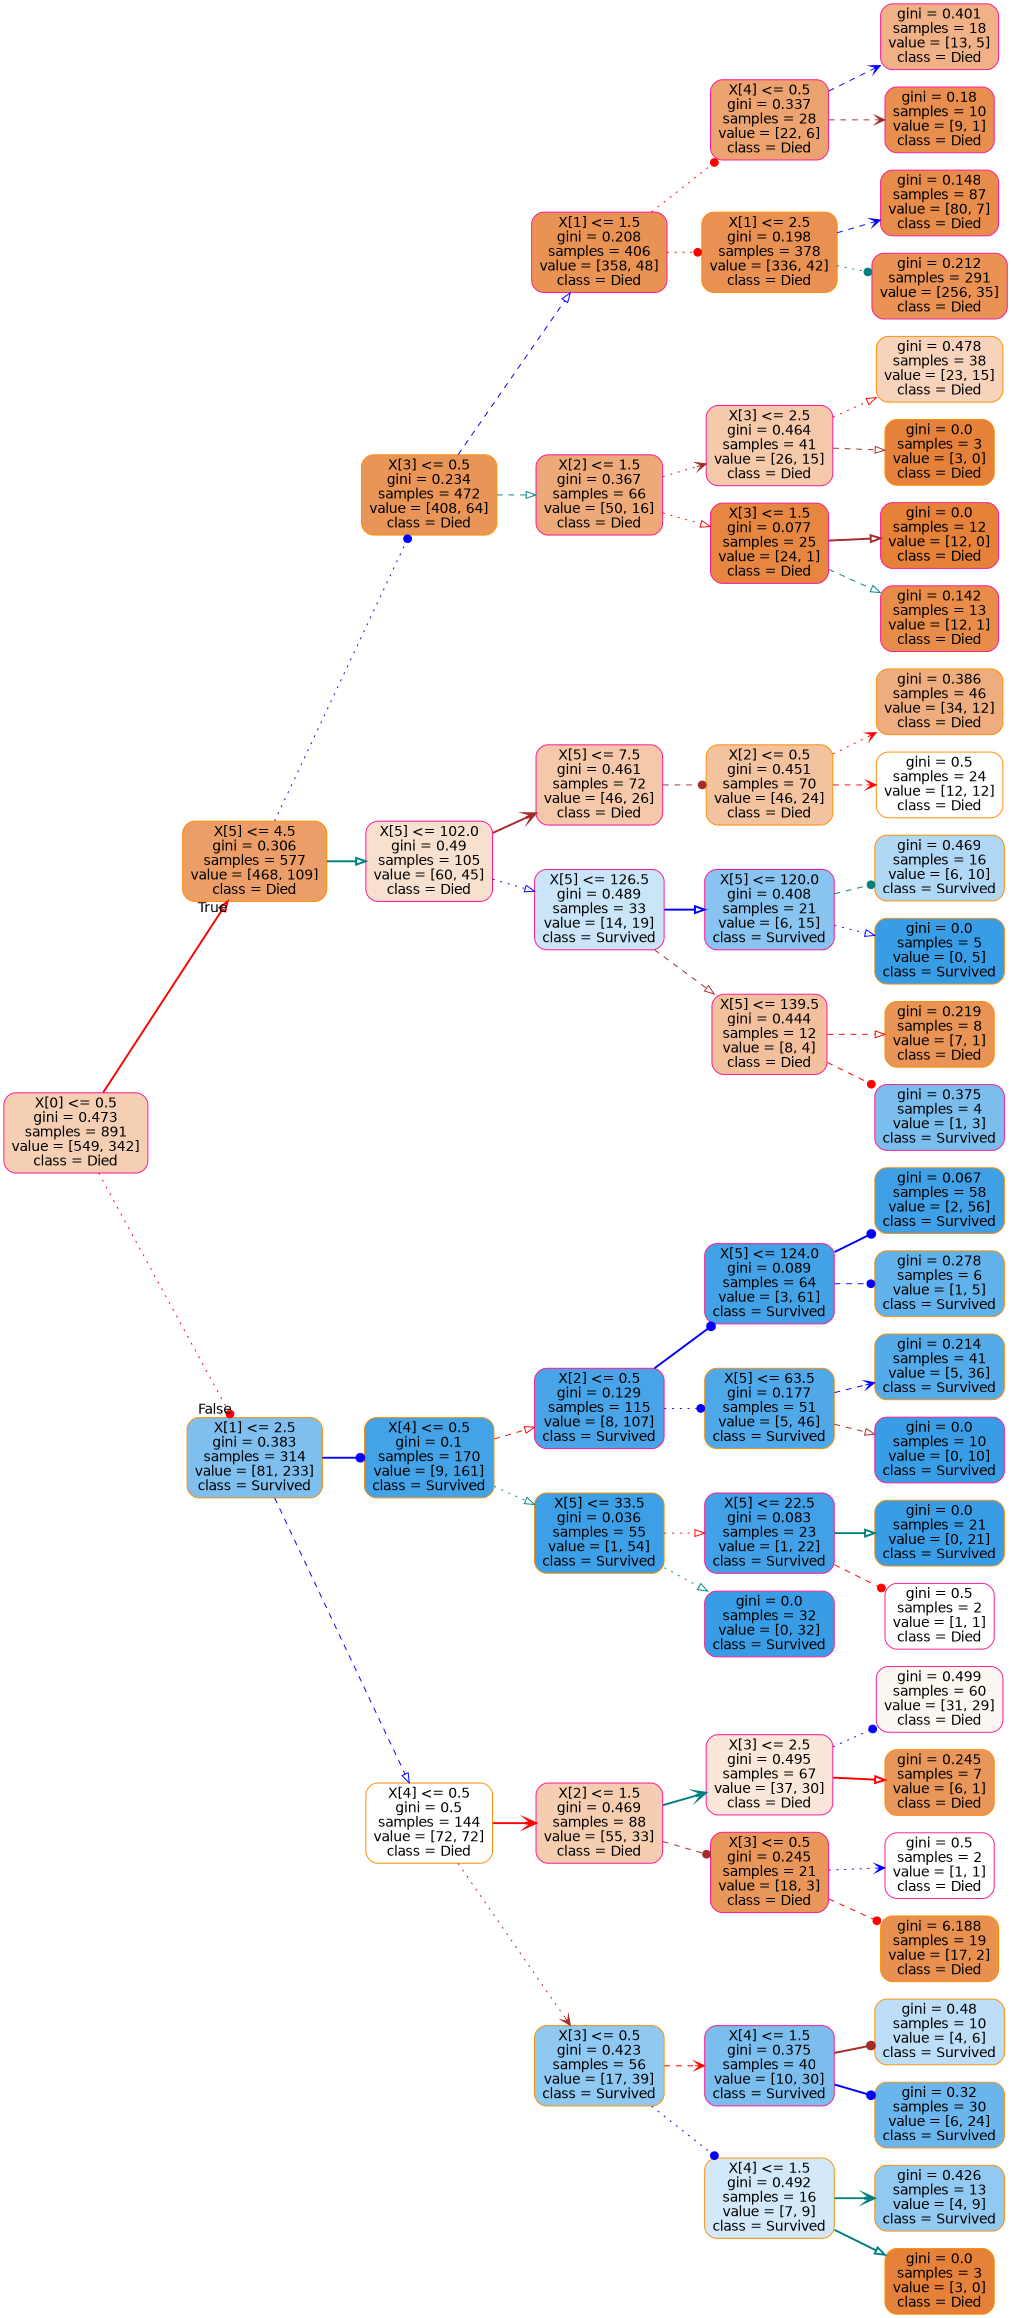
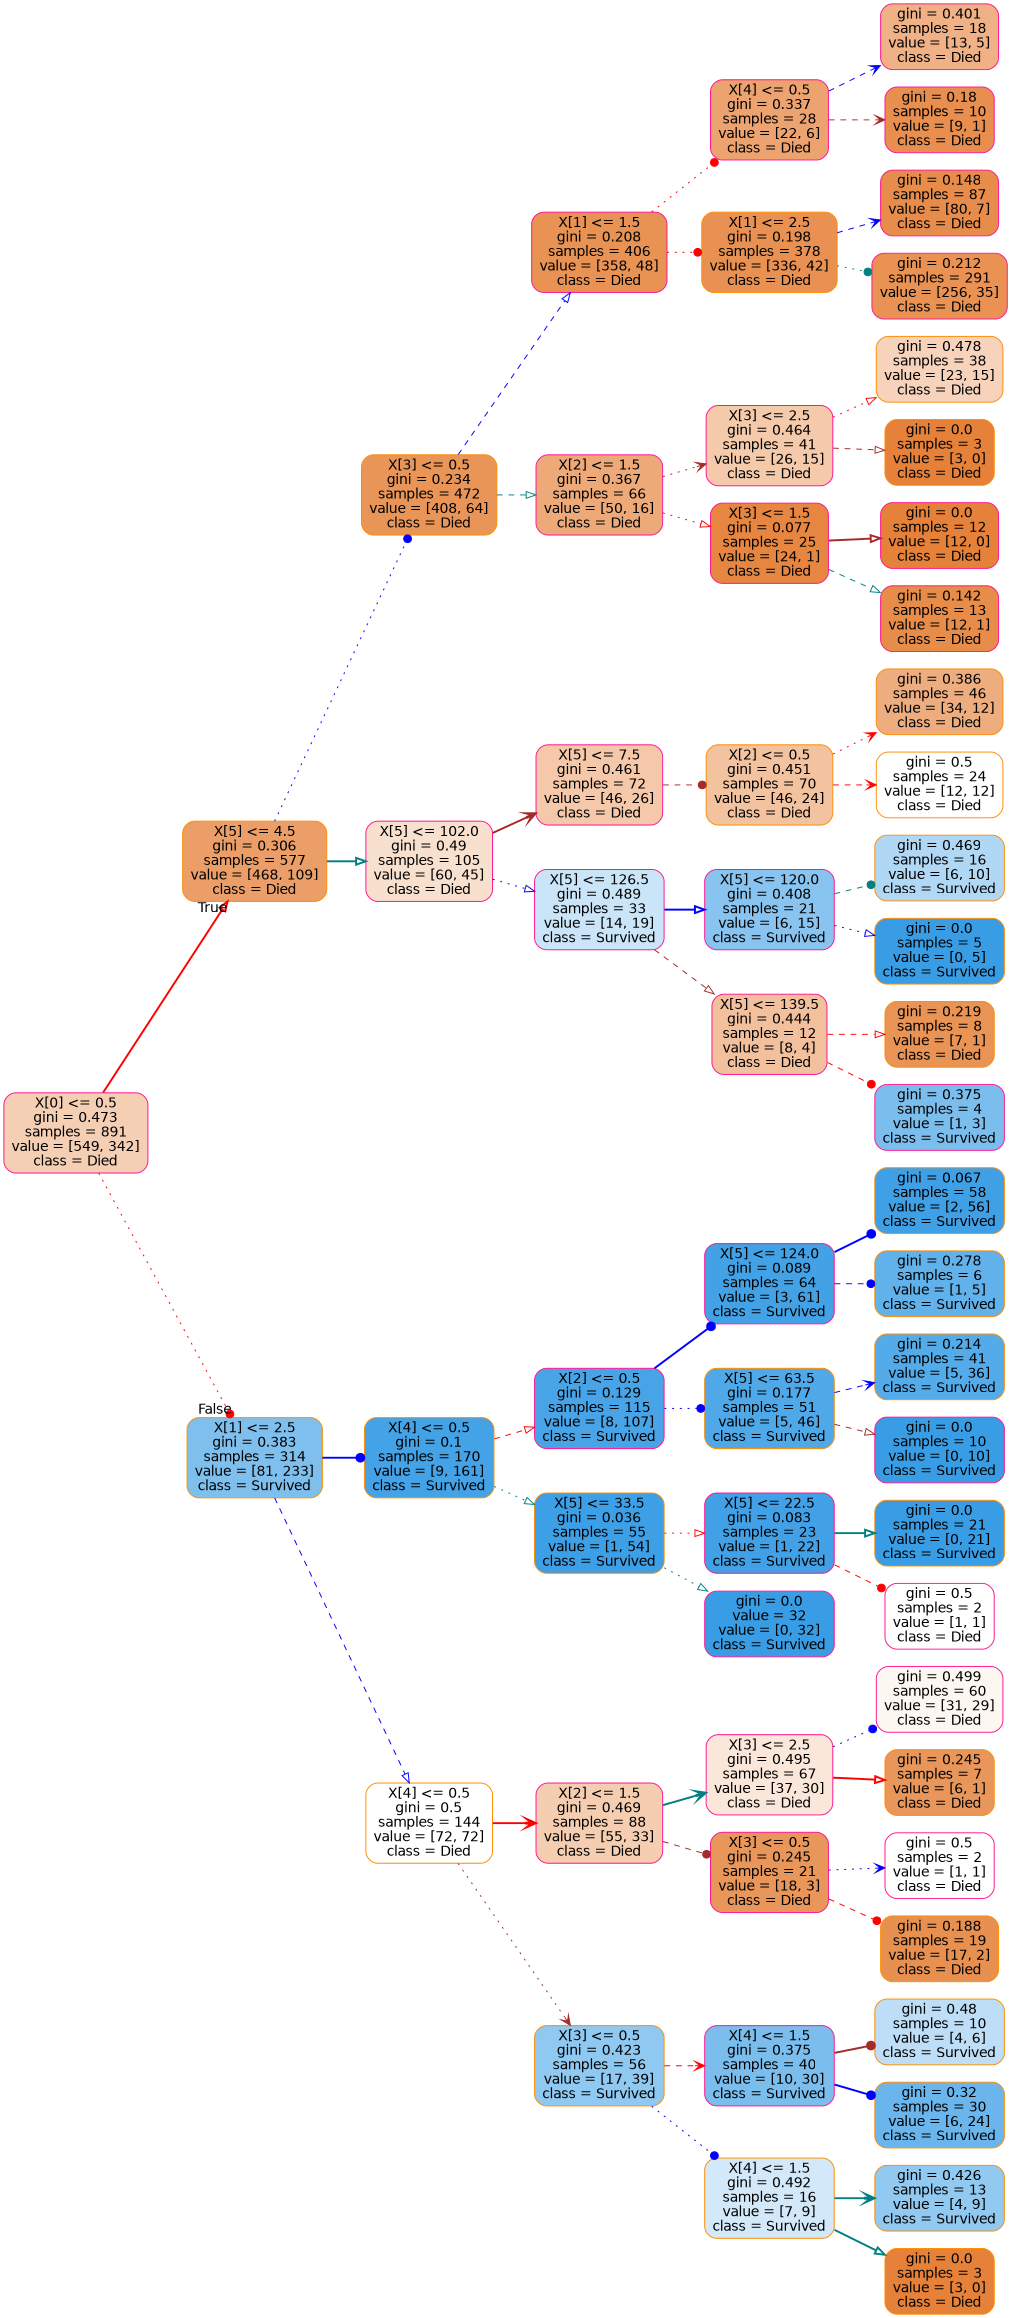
node "gini = 0.0 samples = 32 value = [0, 32] class = Survived": label "gini = 0.0 samples = 32 value = [0, 32] class = Survived" -> "gini = 0.0 value = 32 value = [0, 32] class = Survived"
node "gini = 6.188 samples = 19 value = [17, 2] class = Died": label "gini = 6.188 samples = 19 value = [17, 2] class = Died" -> "gini = 0.188 samples = 19 value = [17, 2] class = Died"
